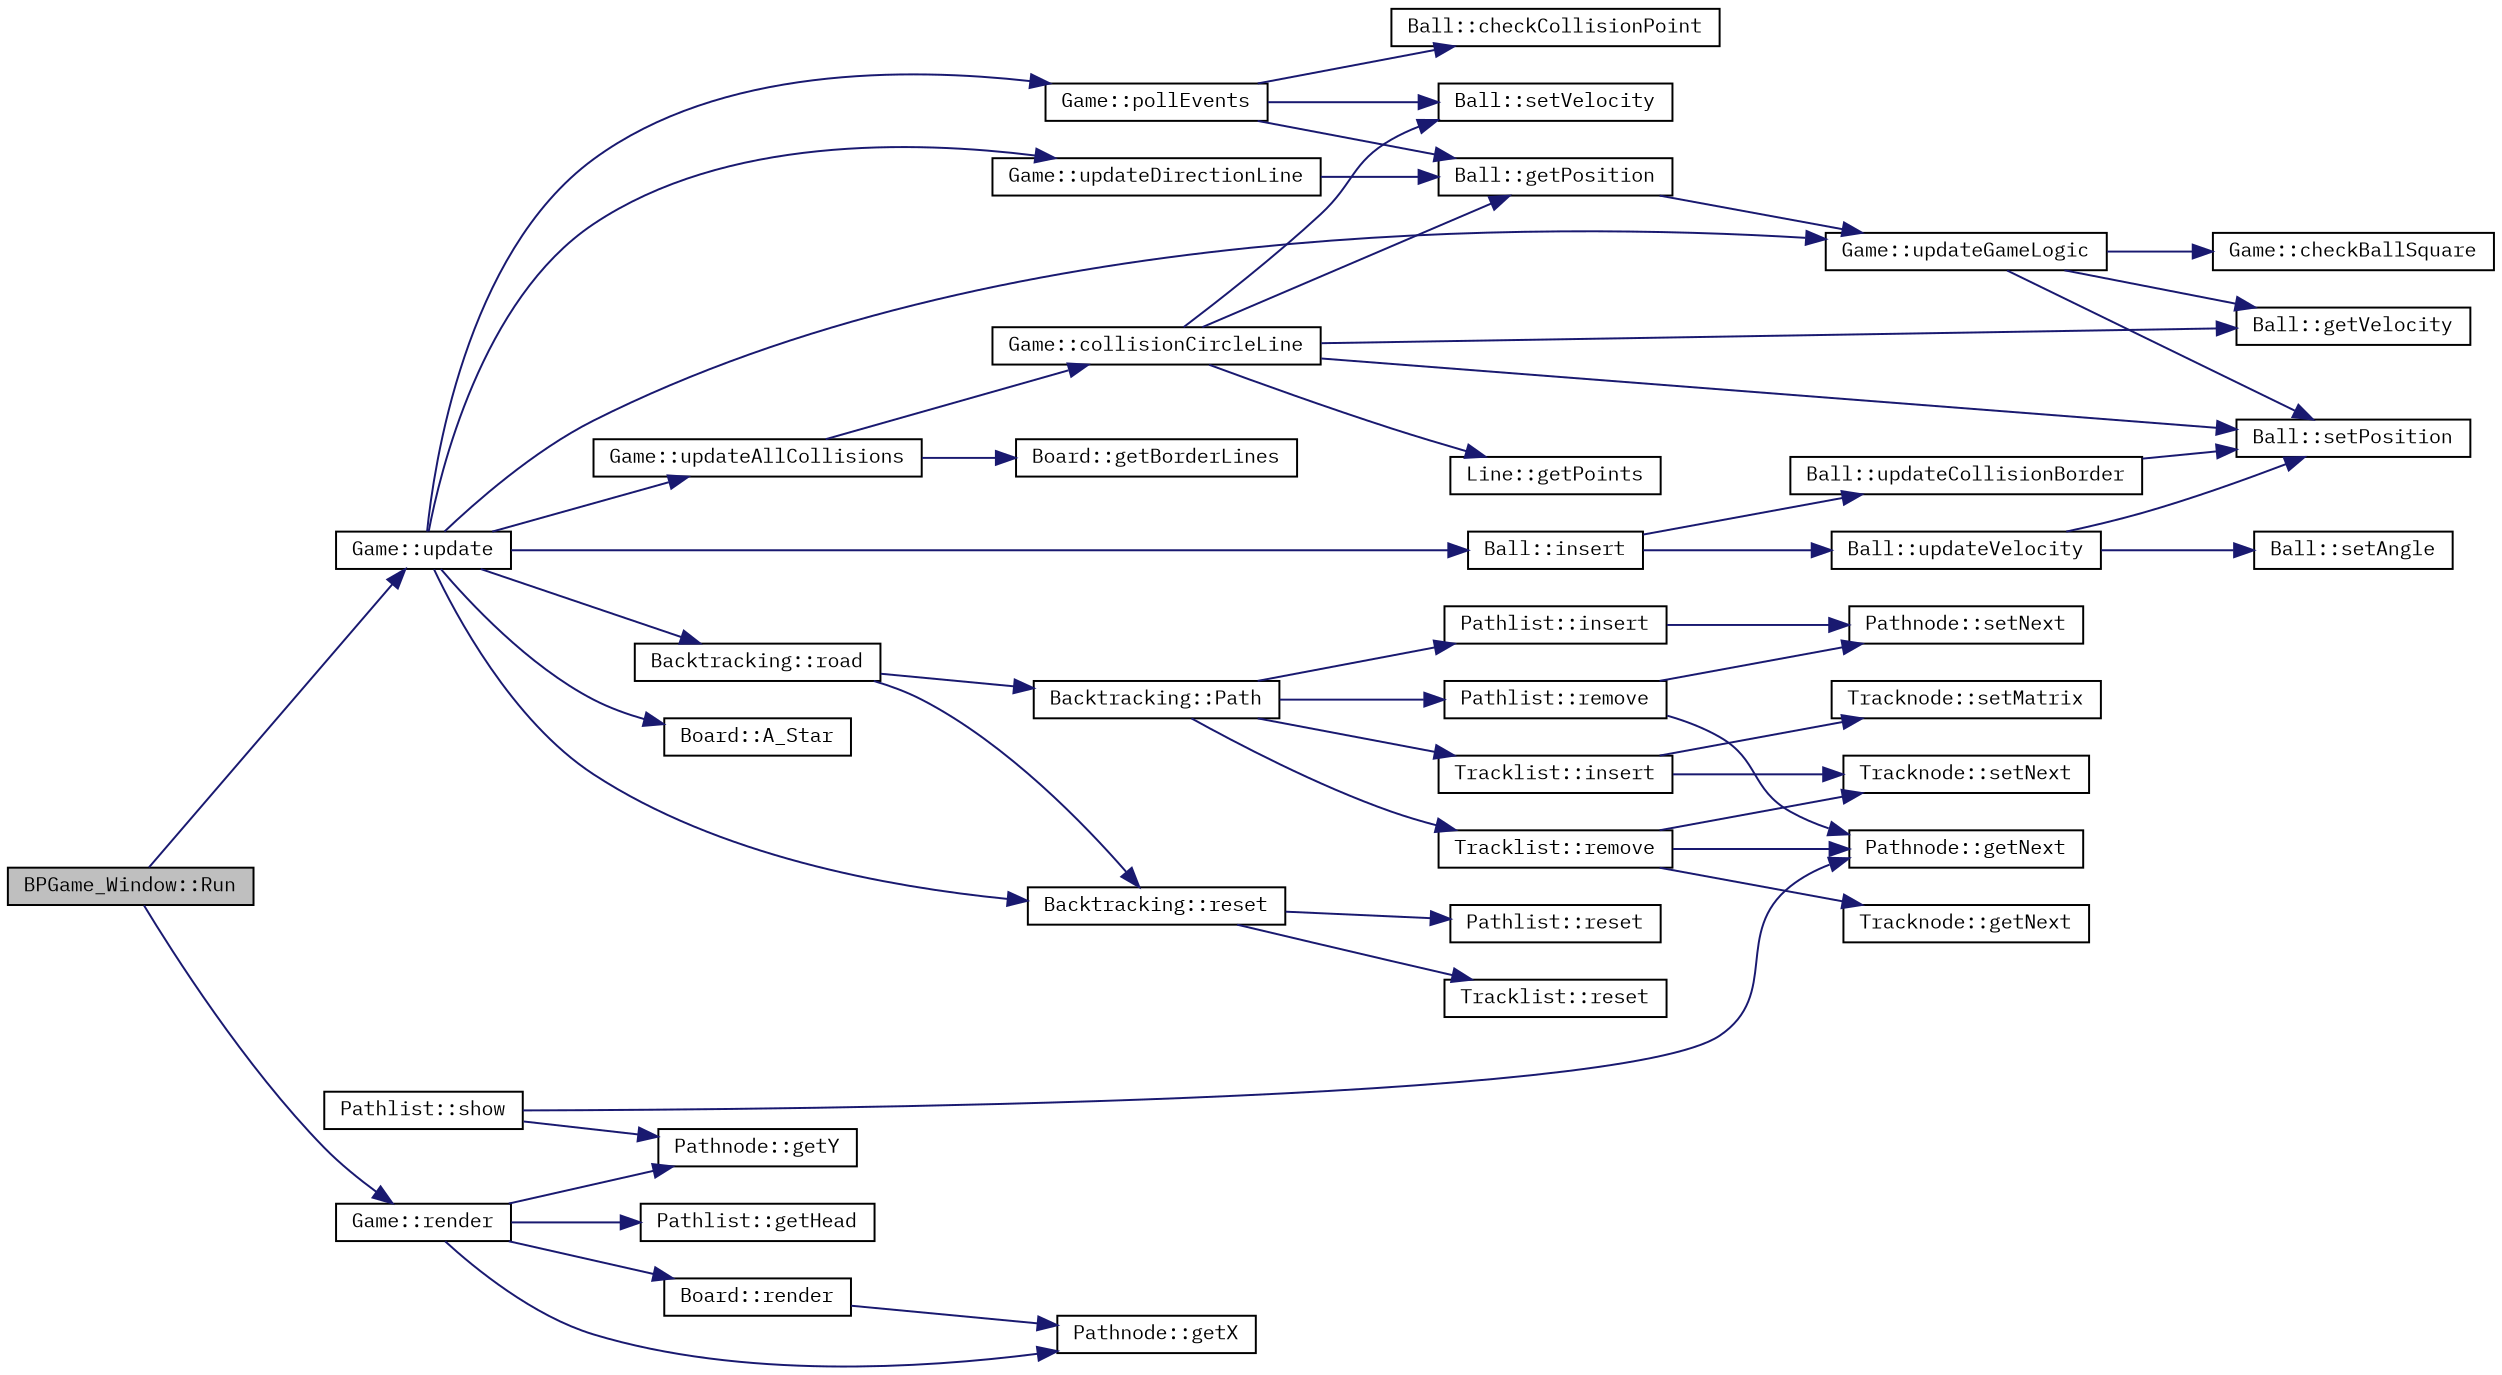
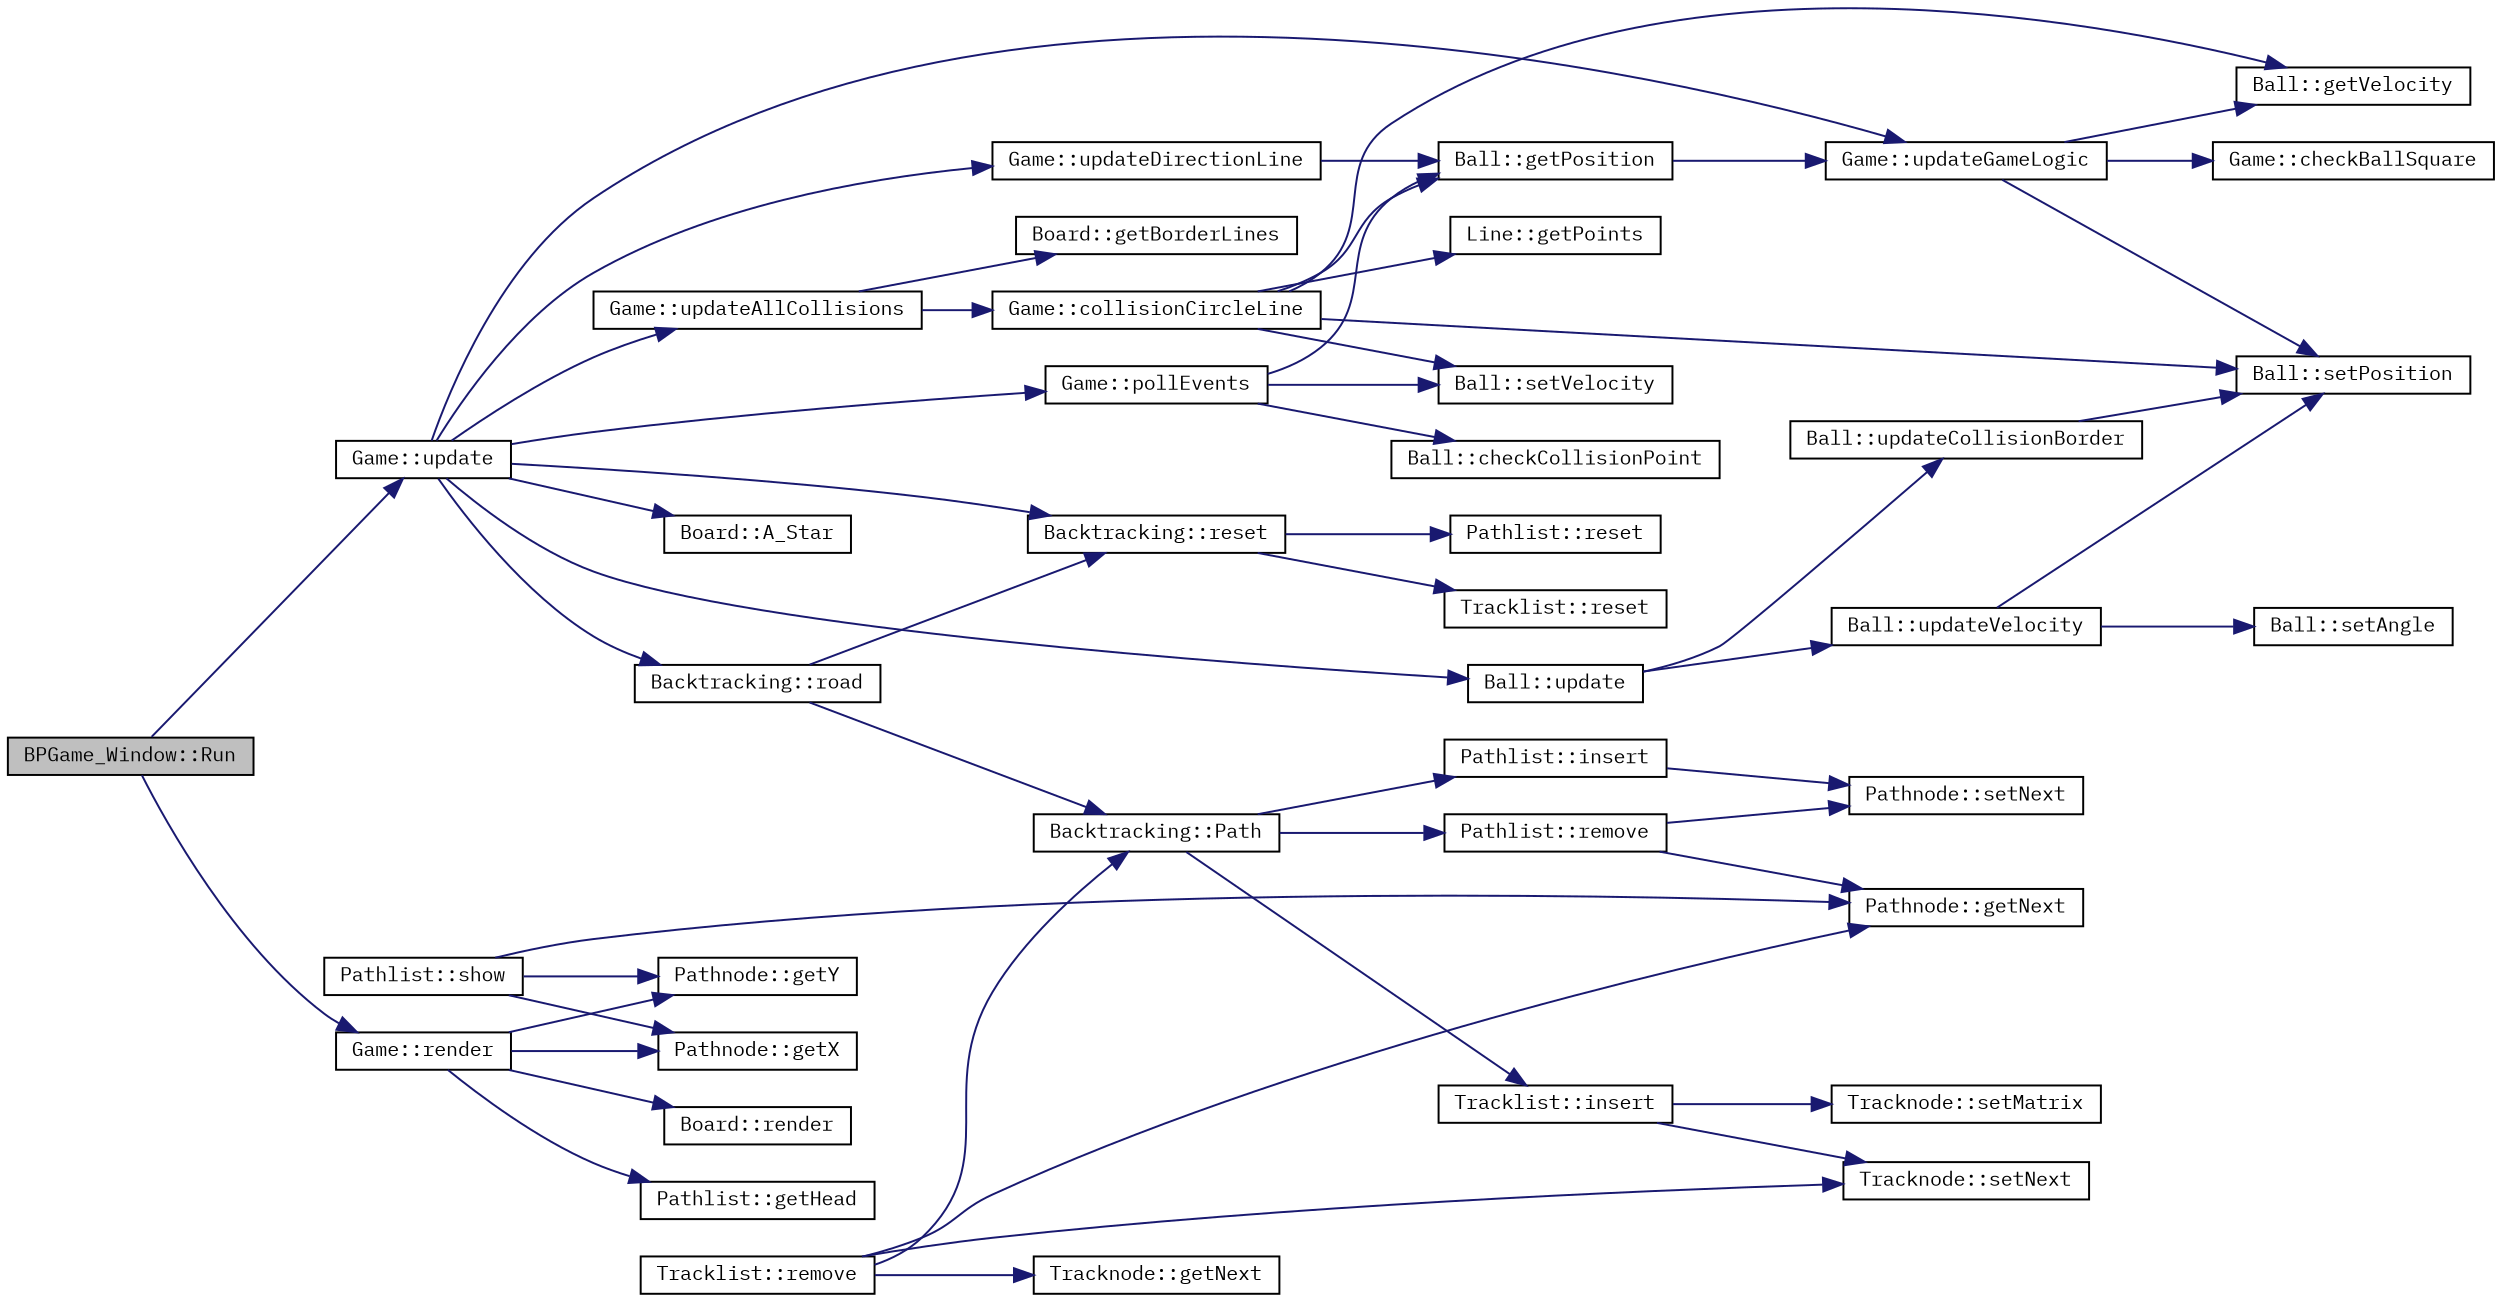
node "Ball::insert": label "Ball::insert" -> "Ball::update"
edge "Backtracking::Path" -> "Tracklist::remove": reversed
edge "Board::render" -> "Pathnode::getX": now "Pathlist::show" -> "Pathnode::getX"
